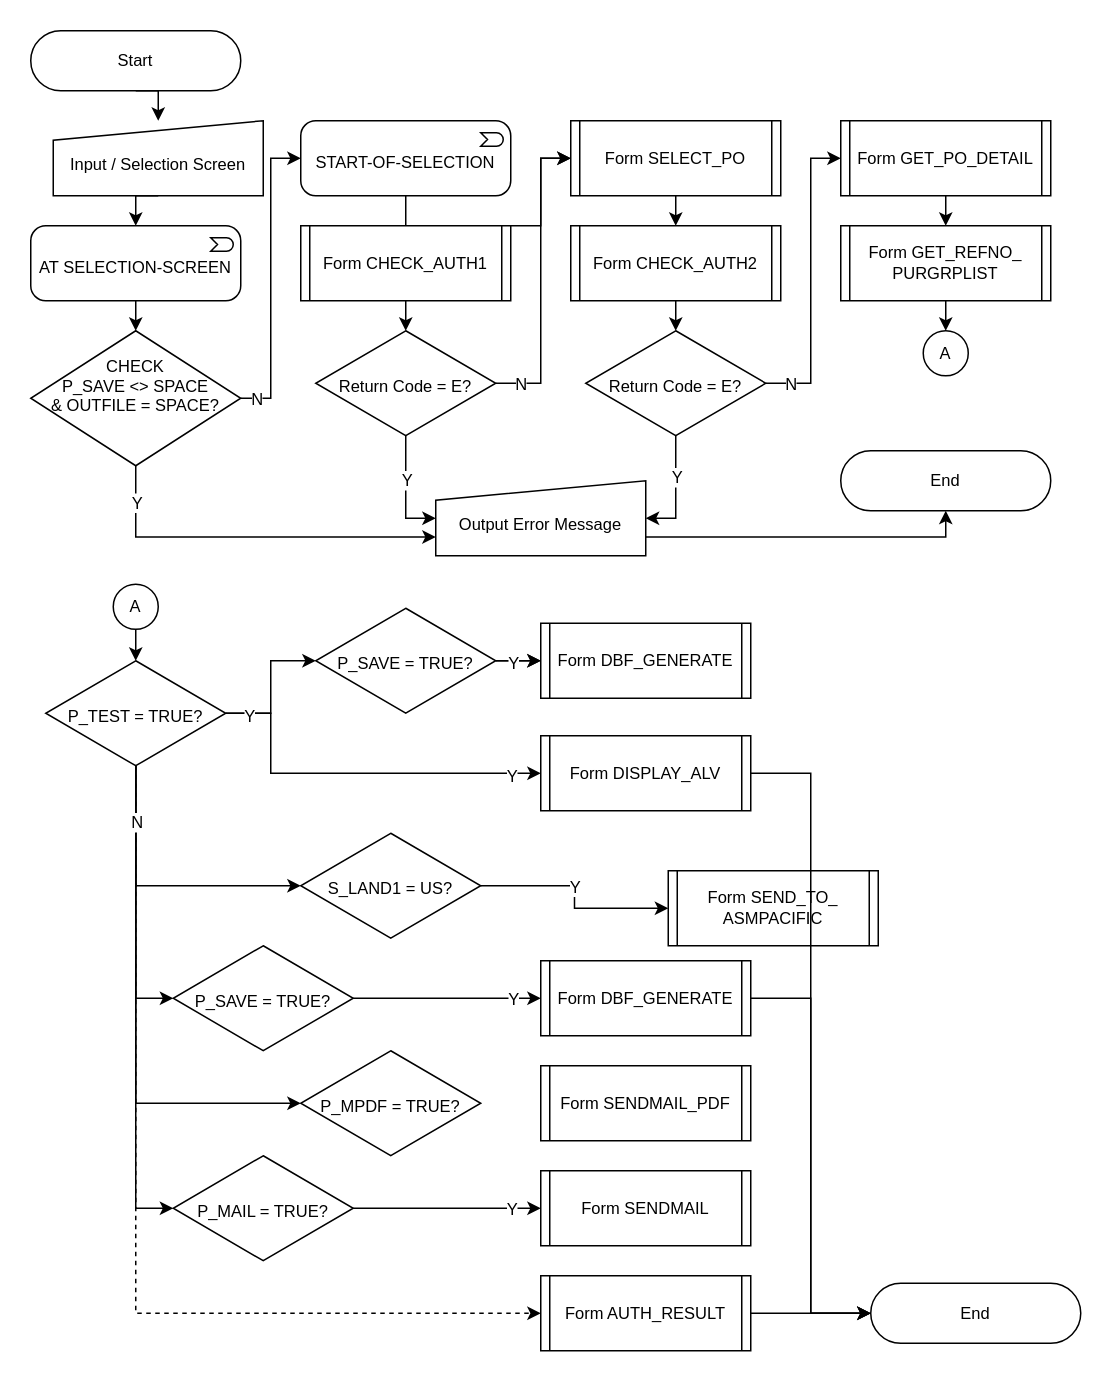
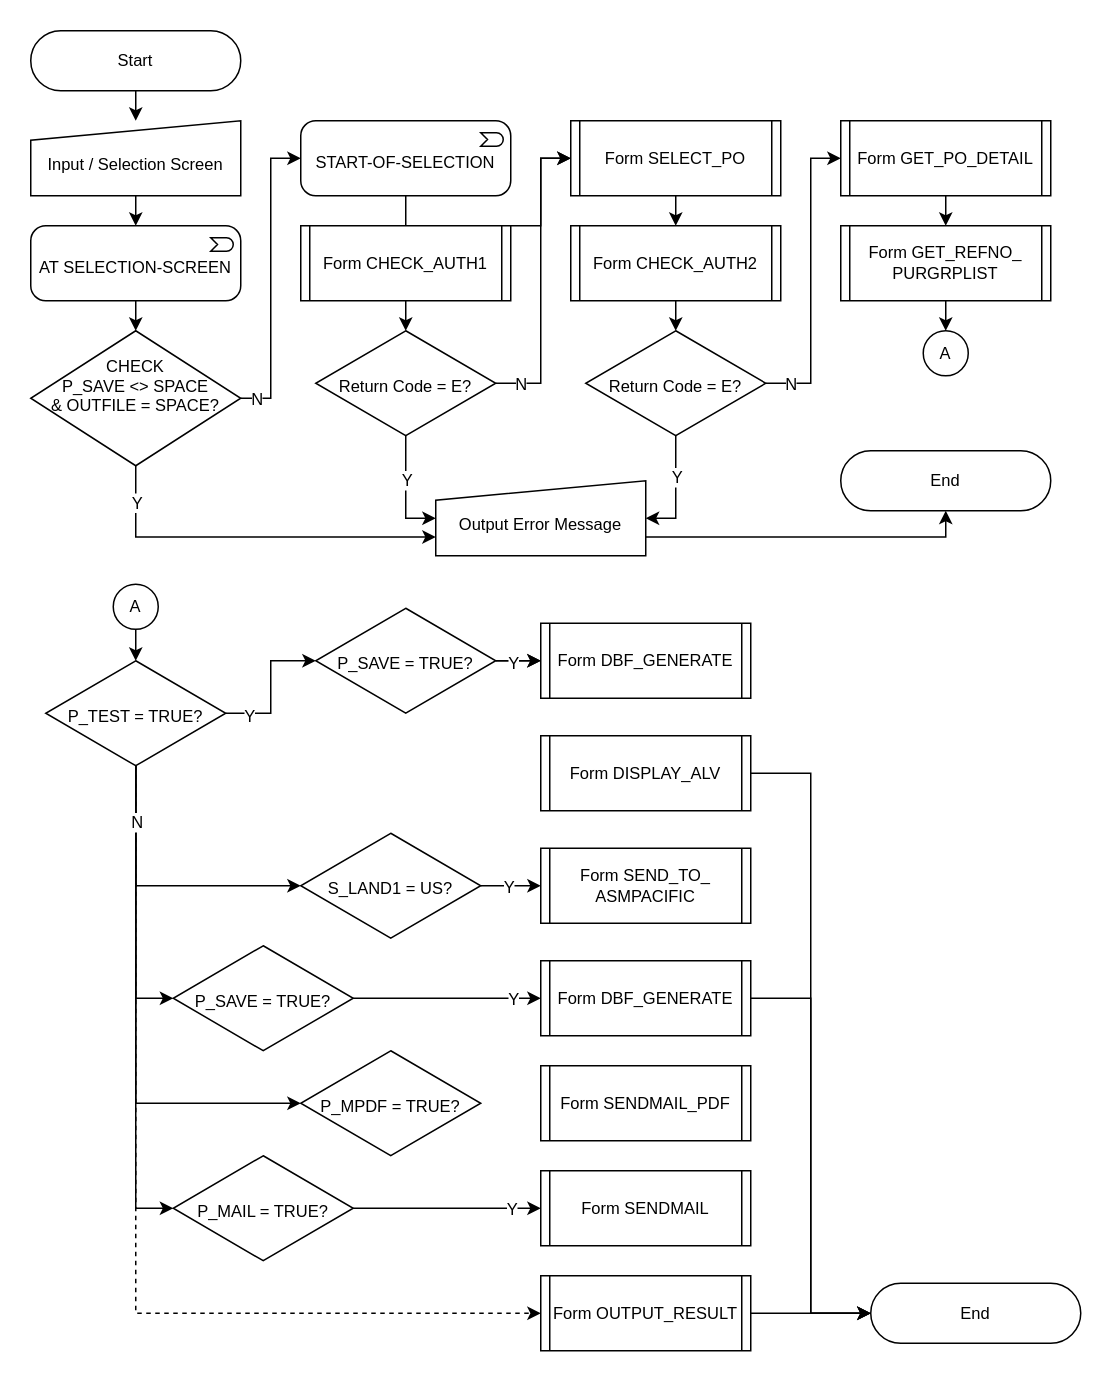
node "Input / Selection Screen": moved (158, 158) -> (136, 158)
edge "P_TEST = TRUE?" -> "Form DISPLAY_ALV": removed, label "Y"
node "Form SEND_TO_ ASMPACIFIC": moved (773, 908) -> (646, 886)
node "Form AUTH_RESULT": label "Form AUTH_RESULT" -> "Form OUTPUT_RESULT"
